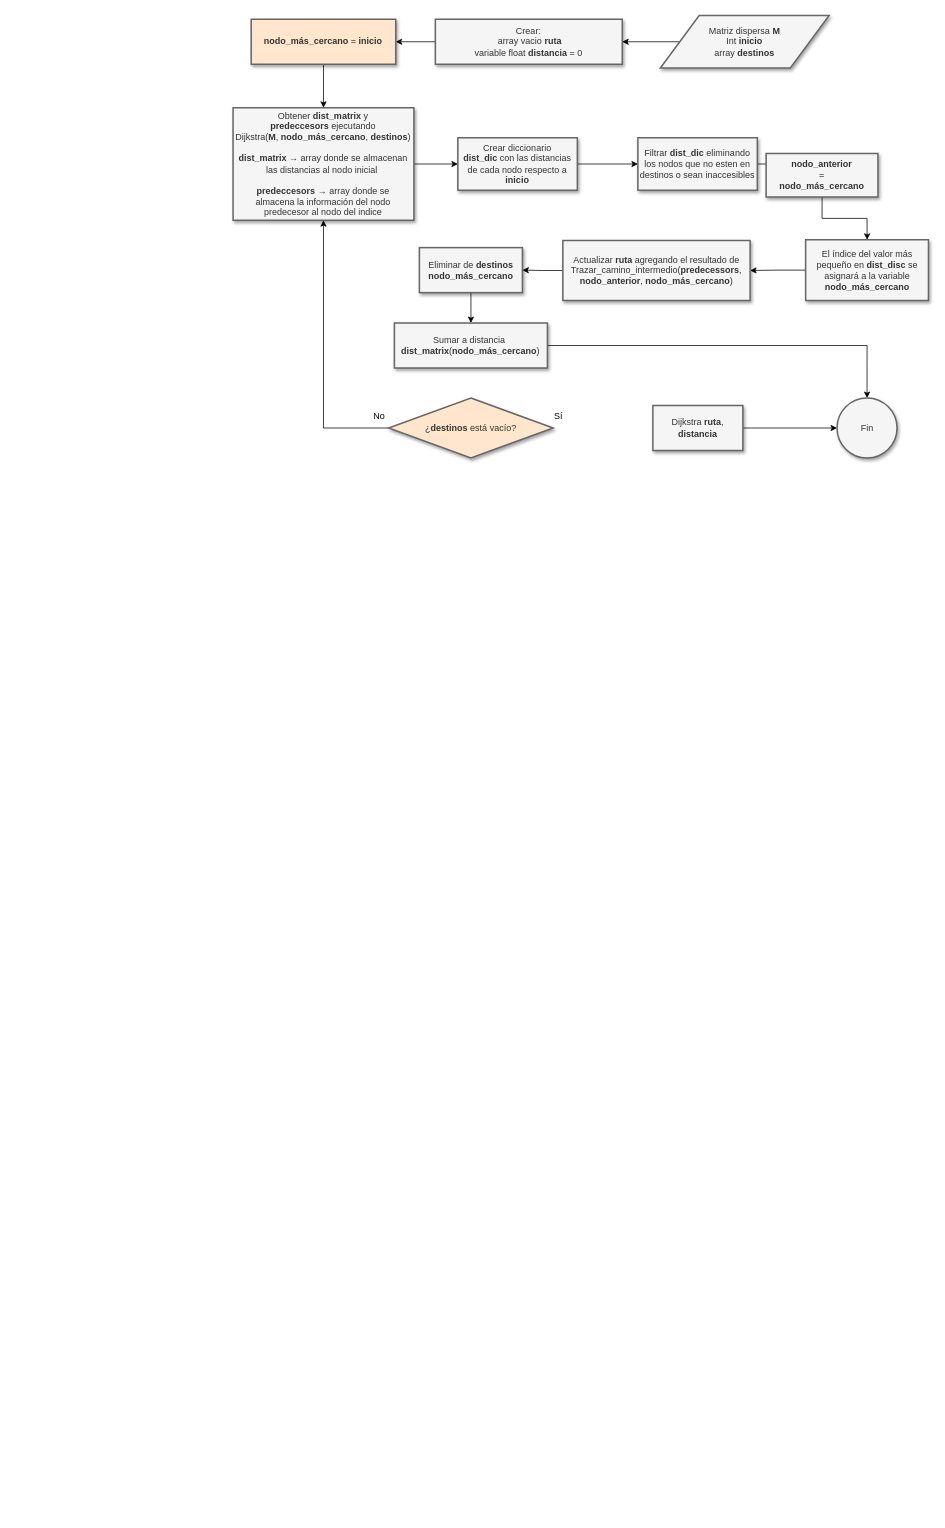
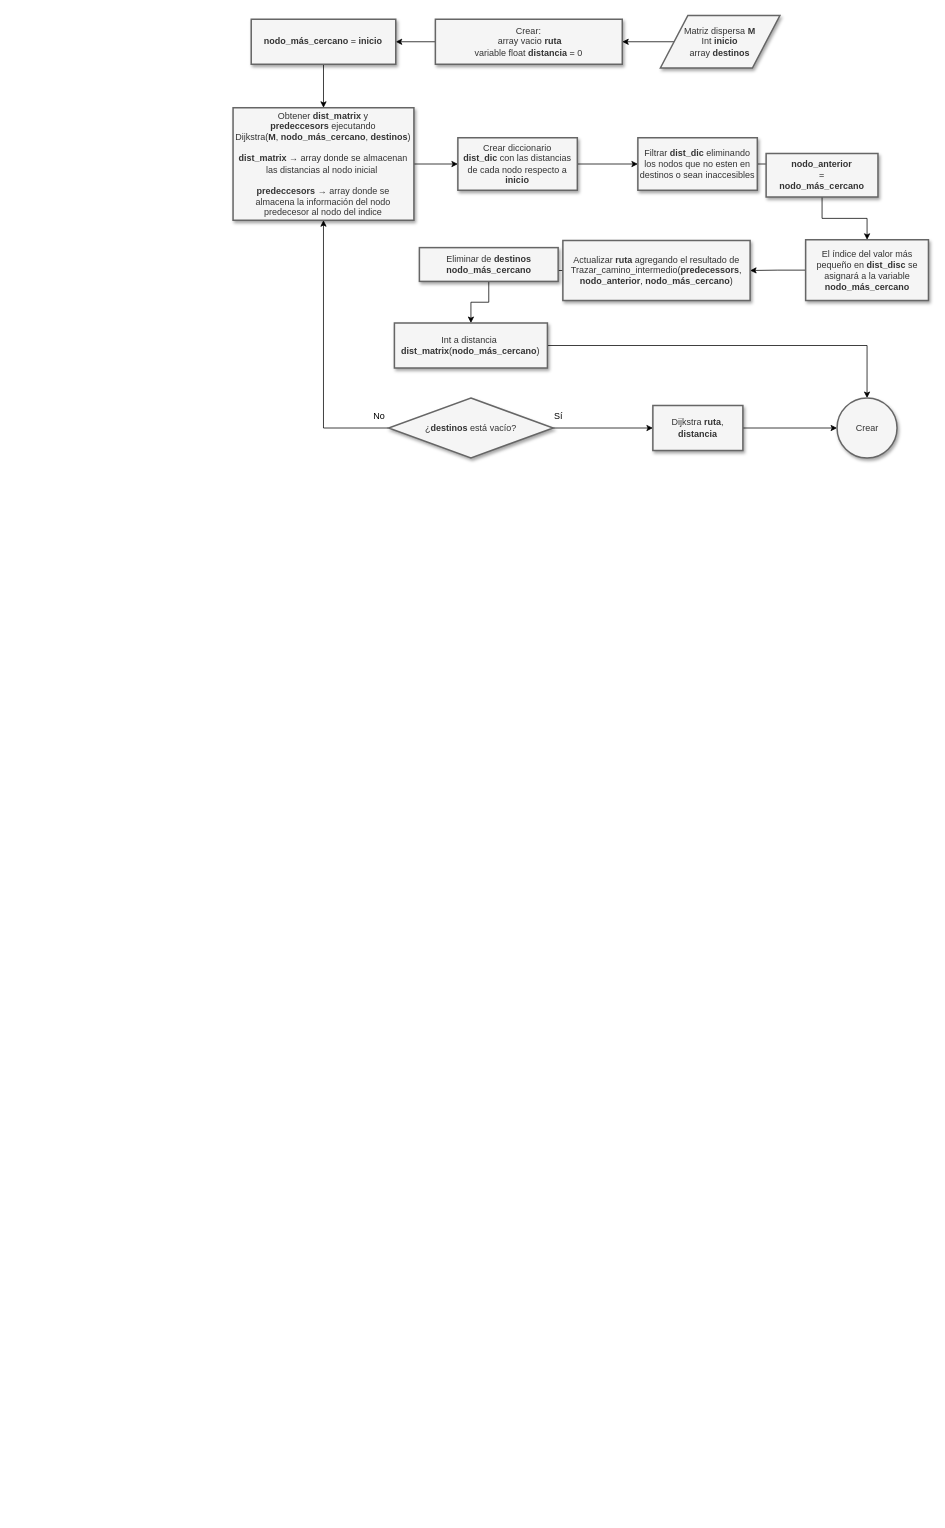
node "nodo_más_cercano = inicio": fillcolor #ffe6cc -> #f5f5f5
node "Matriz dispersa M Int inicio array destinos": size 169x53 -> 120x53
node "Eliminar de destinos nodo_más_cercano": size 103x45 -> 139x34
node "Sumar a distancia dist_matrix(nodo_más_cercano)": label "Sumar a distancia dist_matrix(nodo_más_cercano)" -> "Int a distancia dist_matrix(nodo_más_cercano)"
node "¿destinos está vacío?": fillcolor #ffe6cc -> #f5f5f5
edge "¿destinos está vacío?" -> "Dijkstra ruta, distancia": added
node "Fin": label "Fin" -> "Crear"
